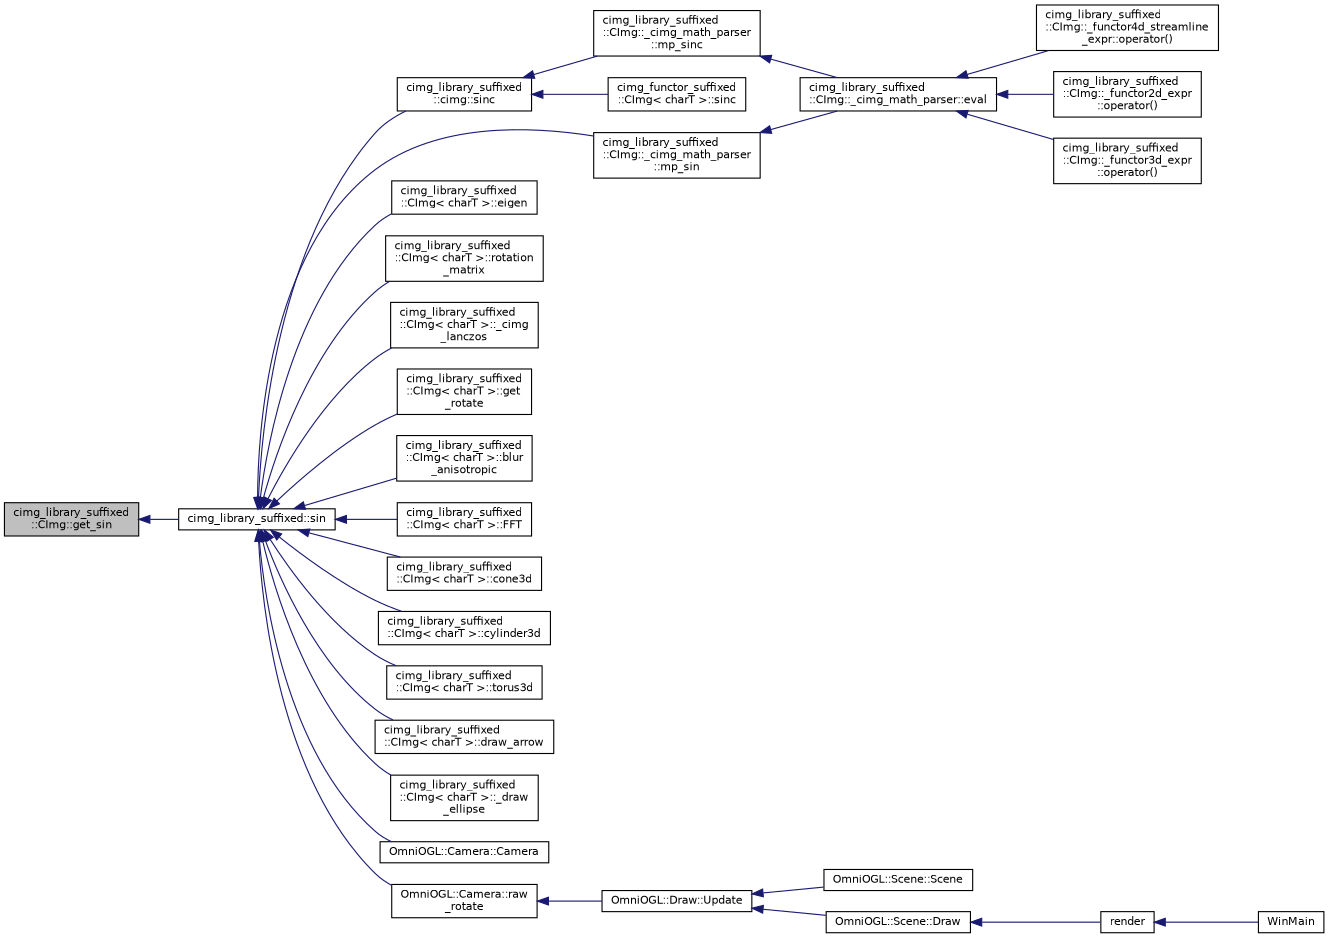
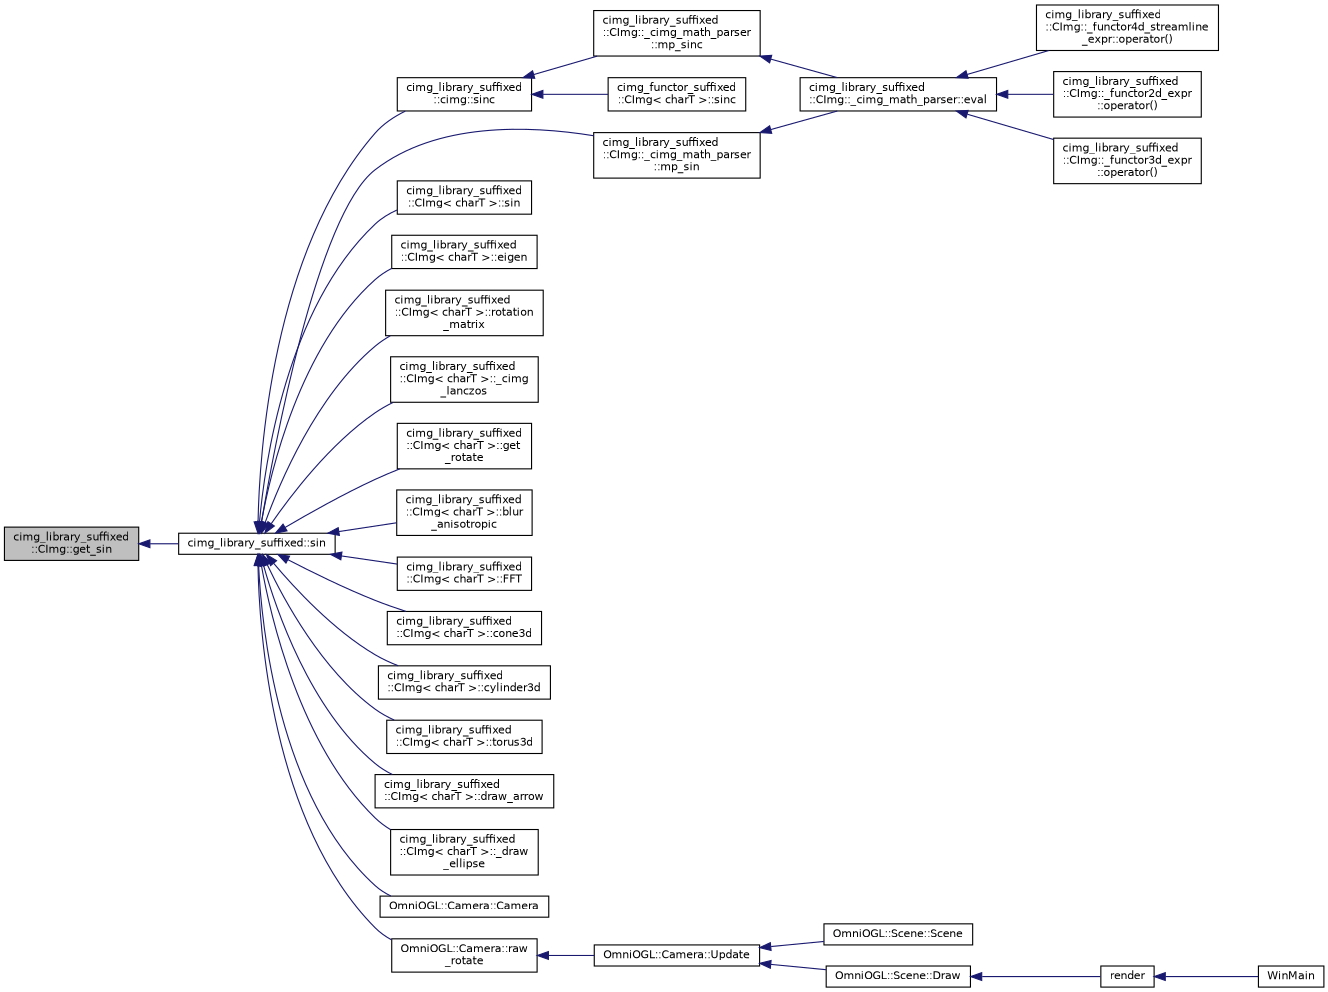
node "cimg_library_suffixed ::CImg< charT >::sin": added
node "OmniOGL::Draw::Update": label "OmniOGL::Draw::Update" -> "OmniOGL::Camera::Update"
